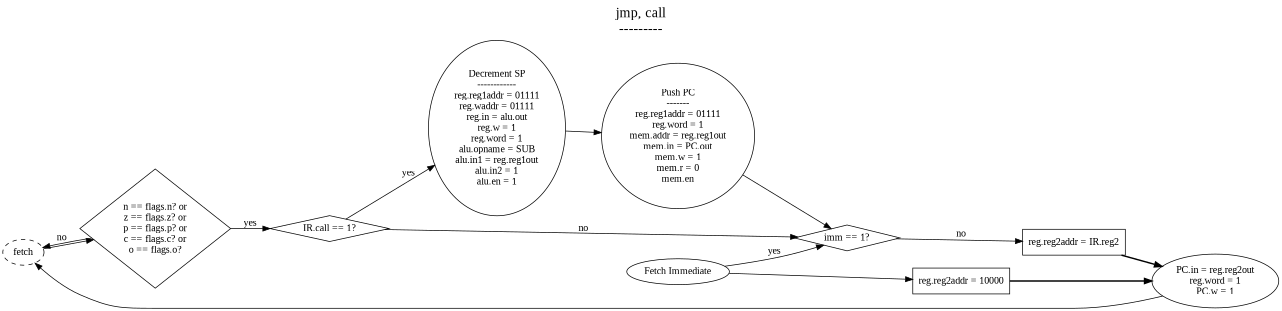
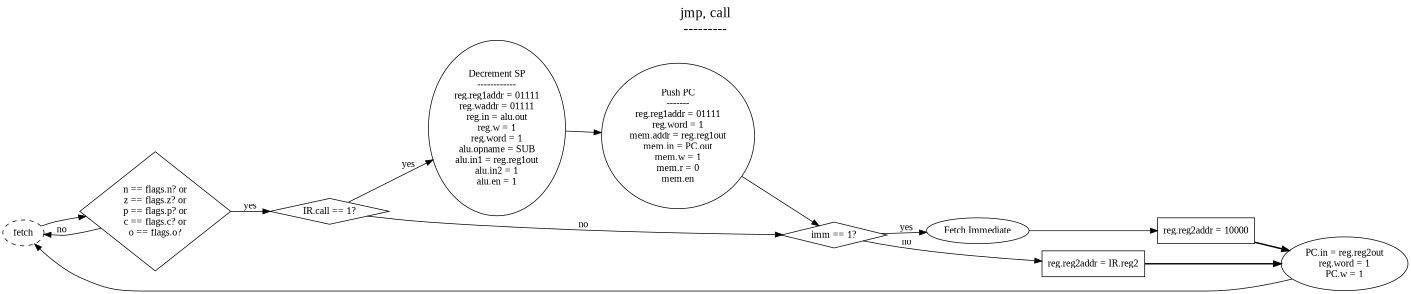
edge "Fetch Immediate" -> "imm == 1?": reversed
